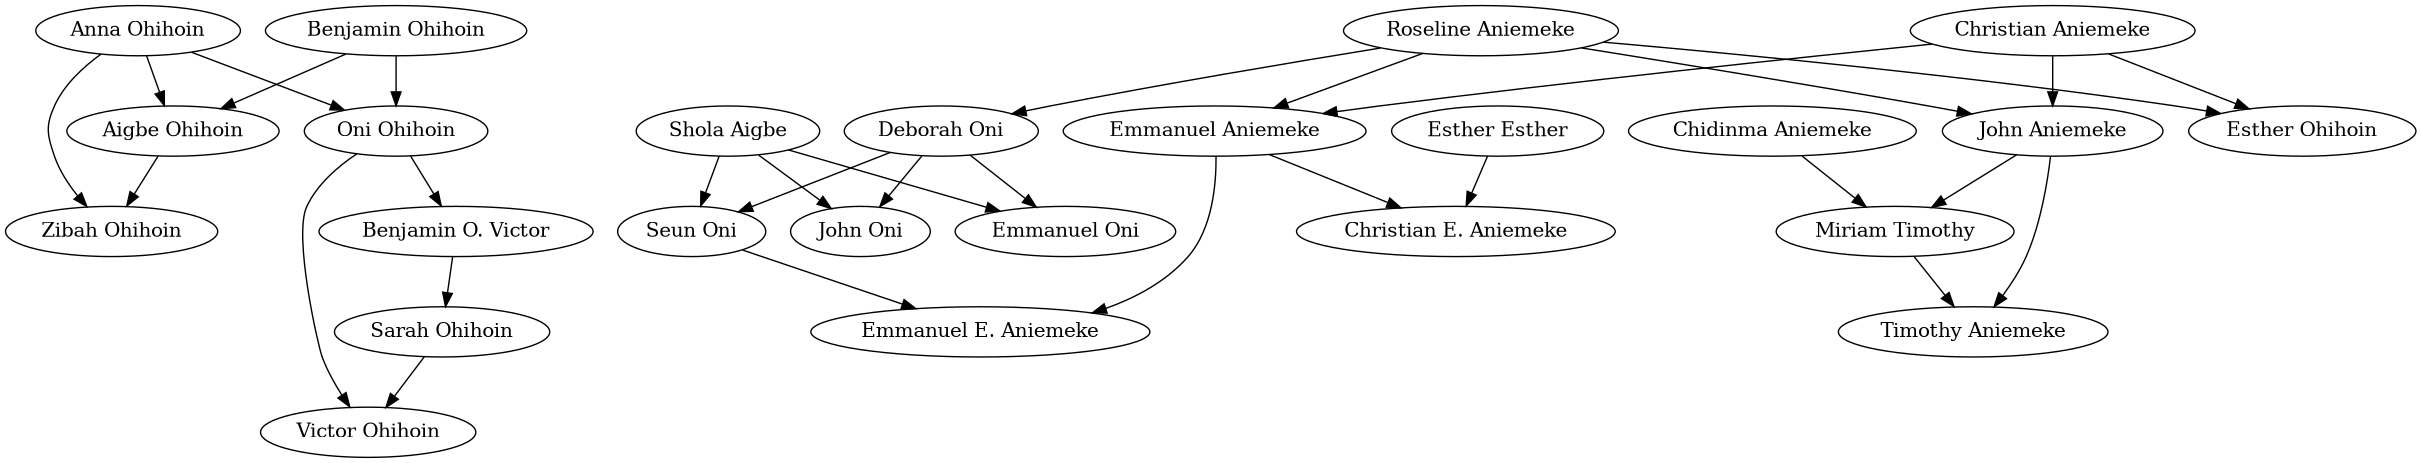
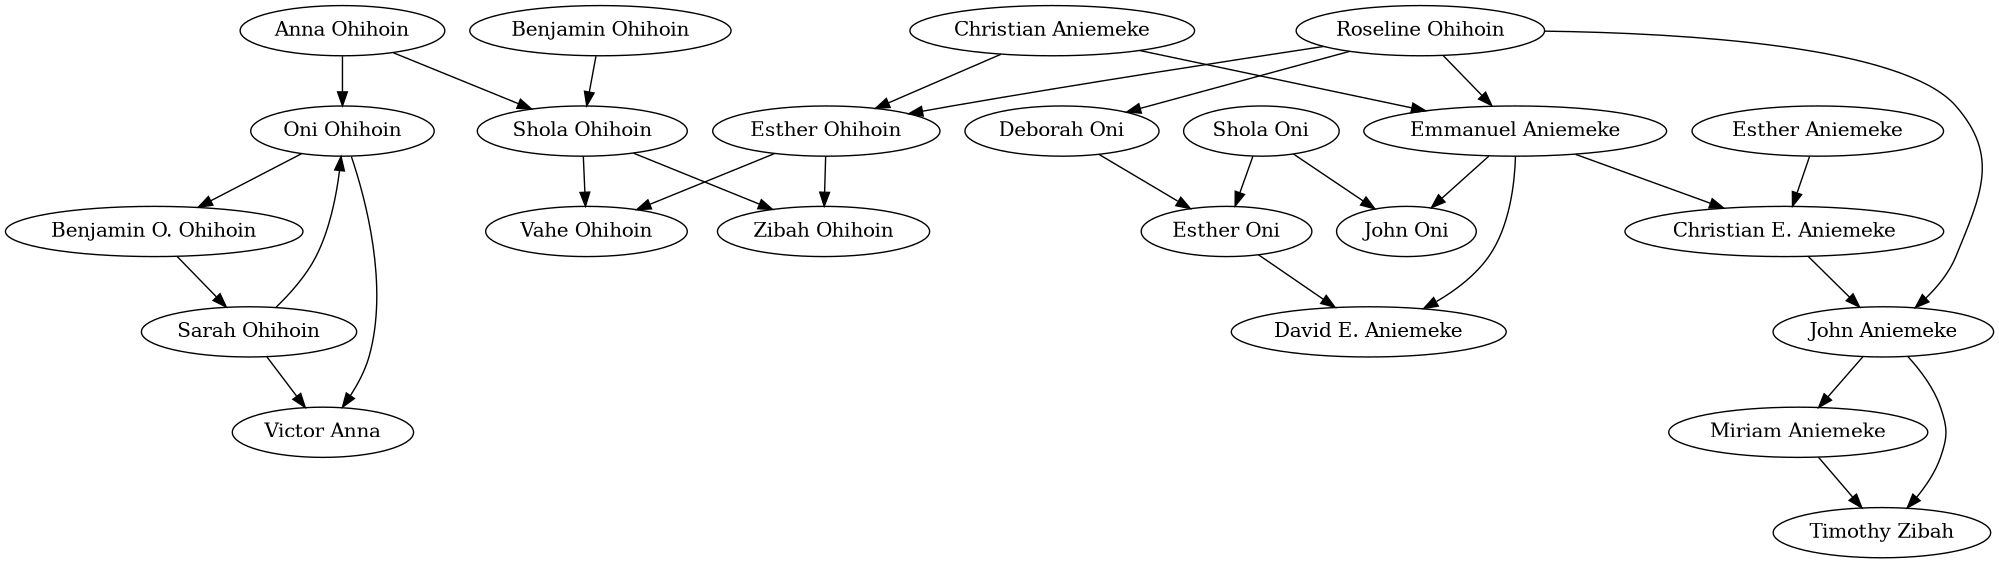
node "Roseline Aniemeke": label "Roseline Aniemeke" -> "Roseline Ohihoin"
edge "Benjamin Ohihoin" -> "Oni Ohihoin": now "Sarah Ohihoin" -> "Oni Ohihoin"
edge "Christian Aniemeke" -> "John Aniemeke": now "Christian E. Aniemeke" -> "John Aniemeke"
edge "Anna Ohihoin" -> "Zibah Ohihoin": now "Esther Ohihoin" -> "Zibah Ohihoin"
node "Aigbe Ohihoin": label "Aigbe Ohihoin" -> "Shola Ohihoin"
node "Shola Aigbe": label "Shola Aigbe" -> "Shola Oni"
node "Esther Esther": label "Esther Esther" -> "Esther Aniemeke"
node "Chidinma Aniemeke": removed
edge "Deborah Oni" -> "John Oni": now "Emmanuel Aniemeke" -> "John Oni"
node "Benjamin O. Victor": label "Benjamin O. Victor" -> "Benjamin O. Ohihoin"
node "Vahe Ohihoin": added
node "Seun Oni": label "Seun Oni" -> "Esther Oni"
node "Emmanuel Oni": removed
node "Miriam Timothy": label "Miriam Timothy" -> "Miriam Aniemeke"
node "Emmanuel E. Aniemeke": label "Emmanuel E. Aniemeke" -> "David E. Aniemeke"
node "Timothy Aniemeke": label "Timothy Aniemeke" -> "Timothy Zibah"
node "Victor Ohihoin": label "Victor Ohihoin" -> "Victor Anna"
